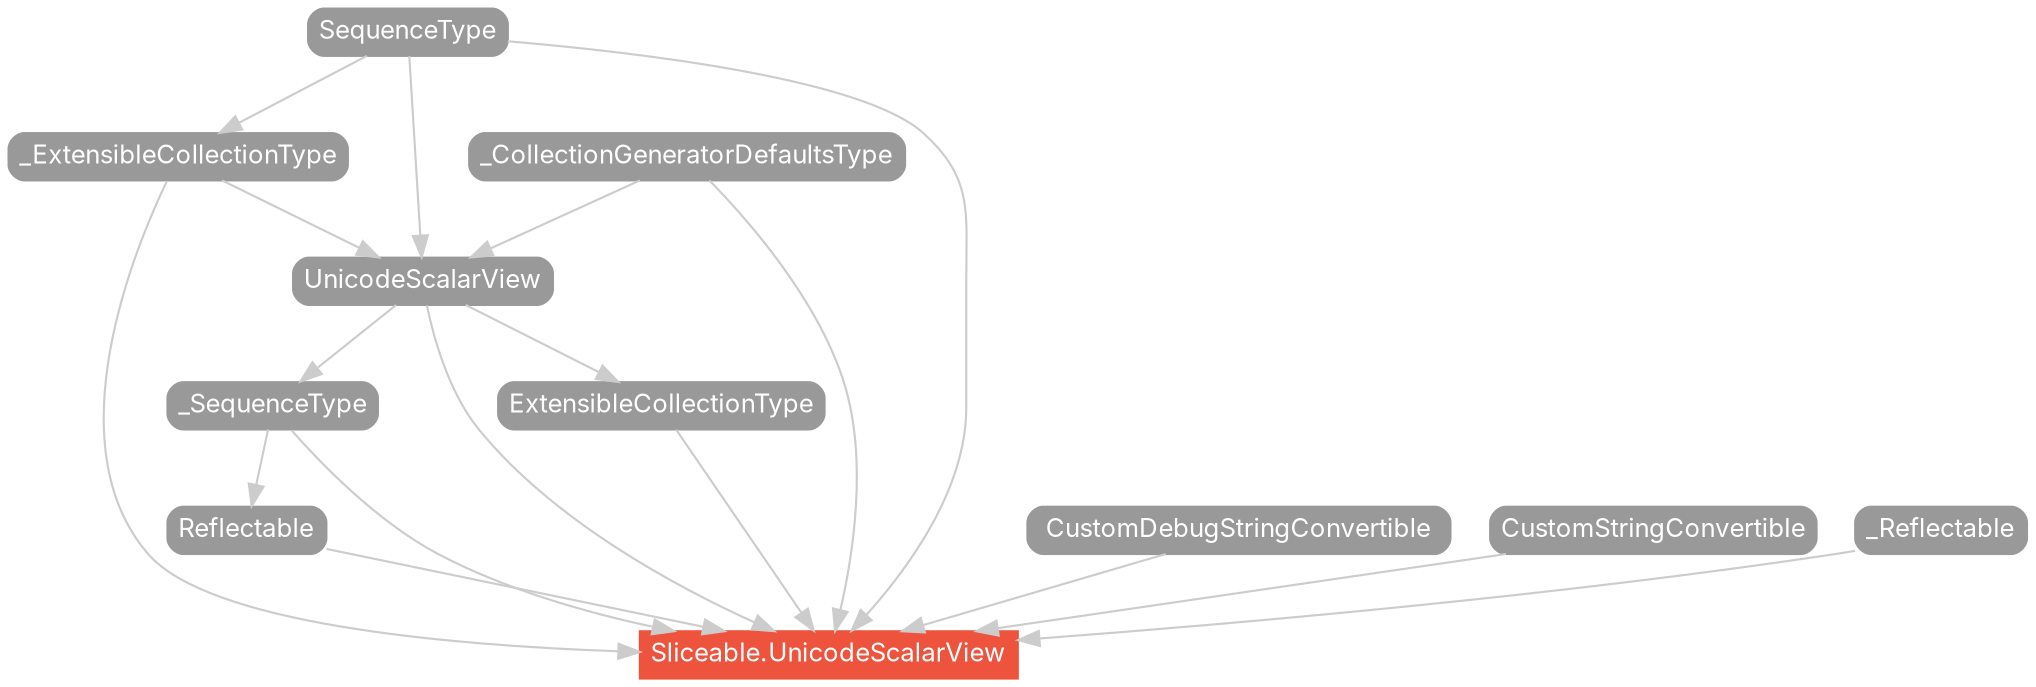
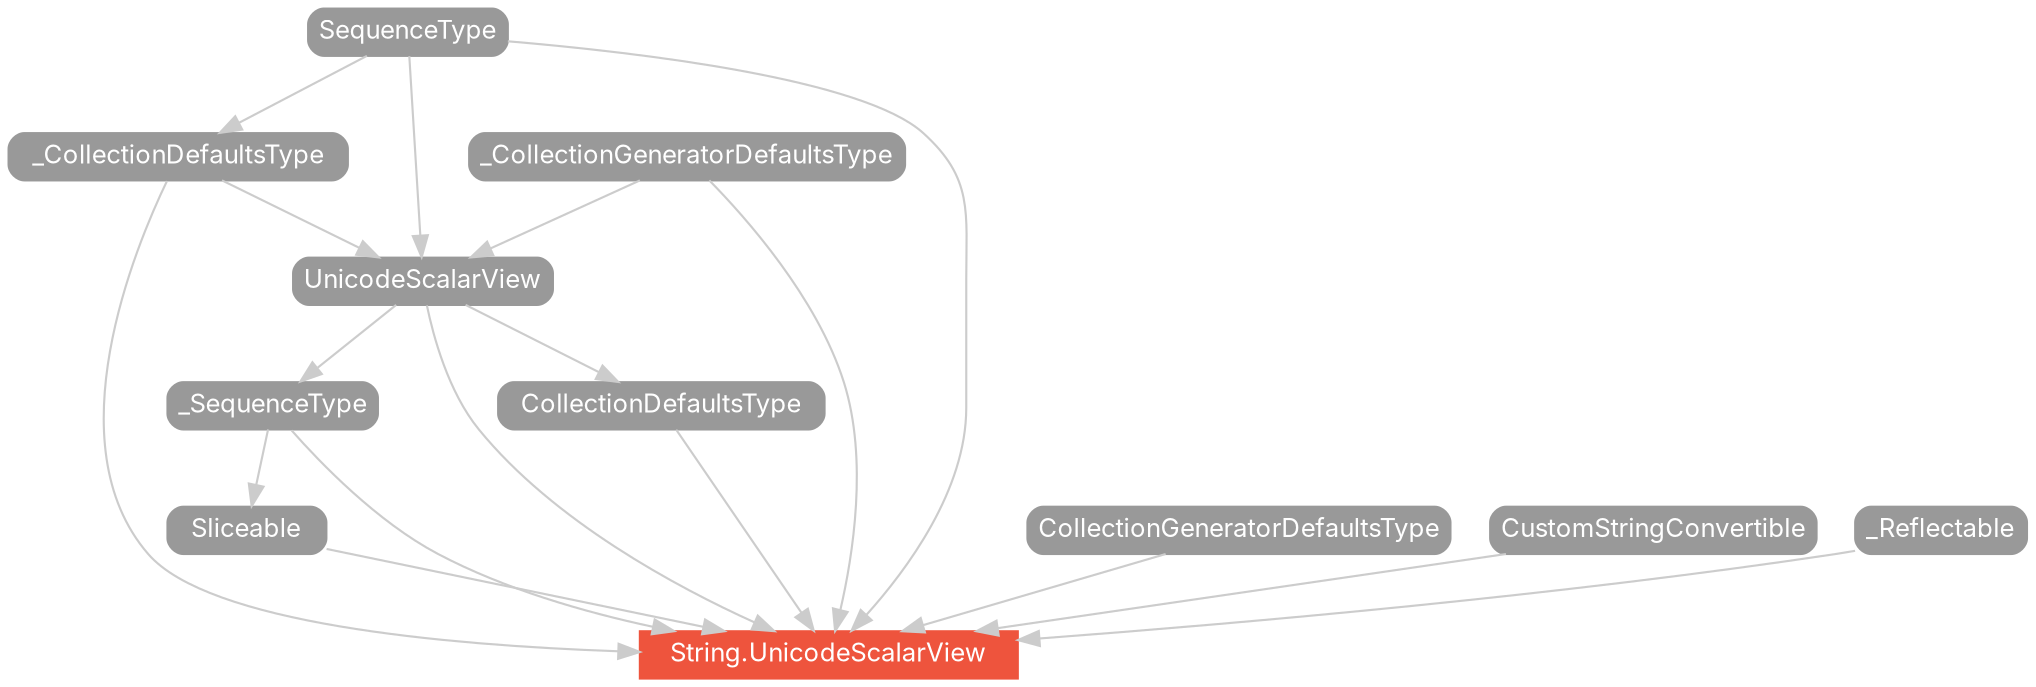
node "_ExtensibleCollectionType": label "_ExtensibleCollectionType" -> "_CollectionDefaultsType"
node "ExtensibleCollectionType": label "ExtensibleCollectionType" -> "CollectionDefaultsType"
node "Reflectable": label "Reflectable" -> "Sliceable"
node "CustomDebugStringConvertible": label "CustomDebugStringConvertible" -> "CollectionGeneratorDefaultsType"
node "Sliceable.UnicodeScalarView": label "Sliceable.UnicodeScalarView" -> "String.UnicodeScalarView"
